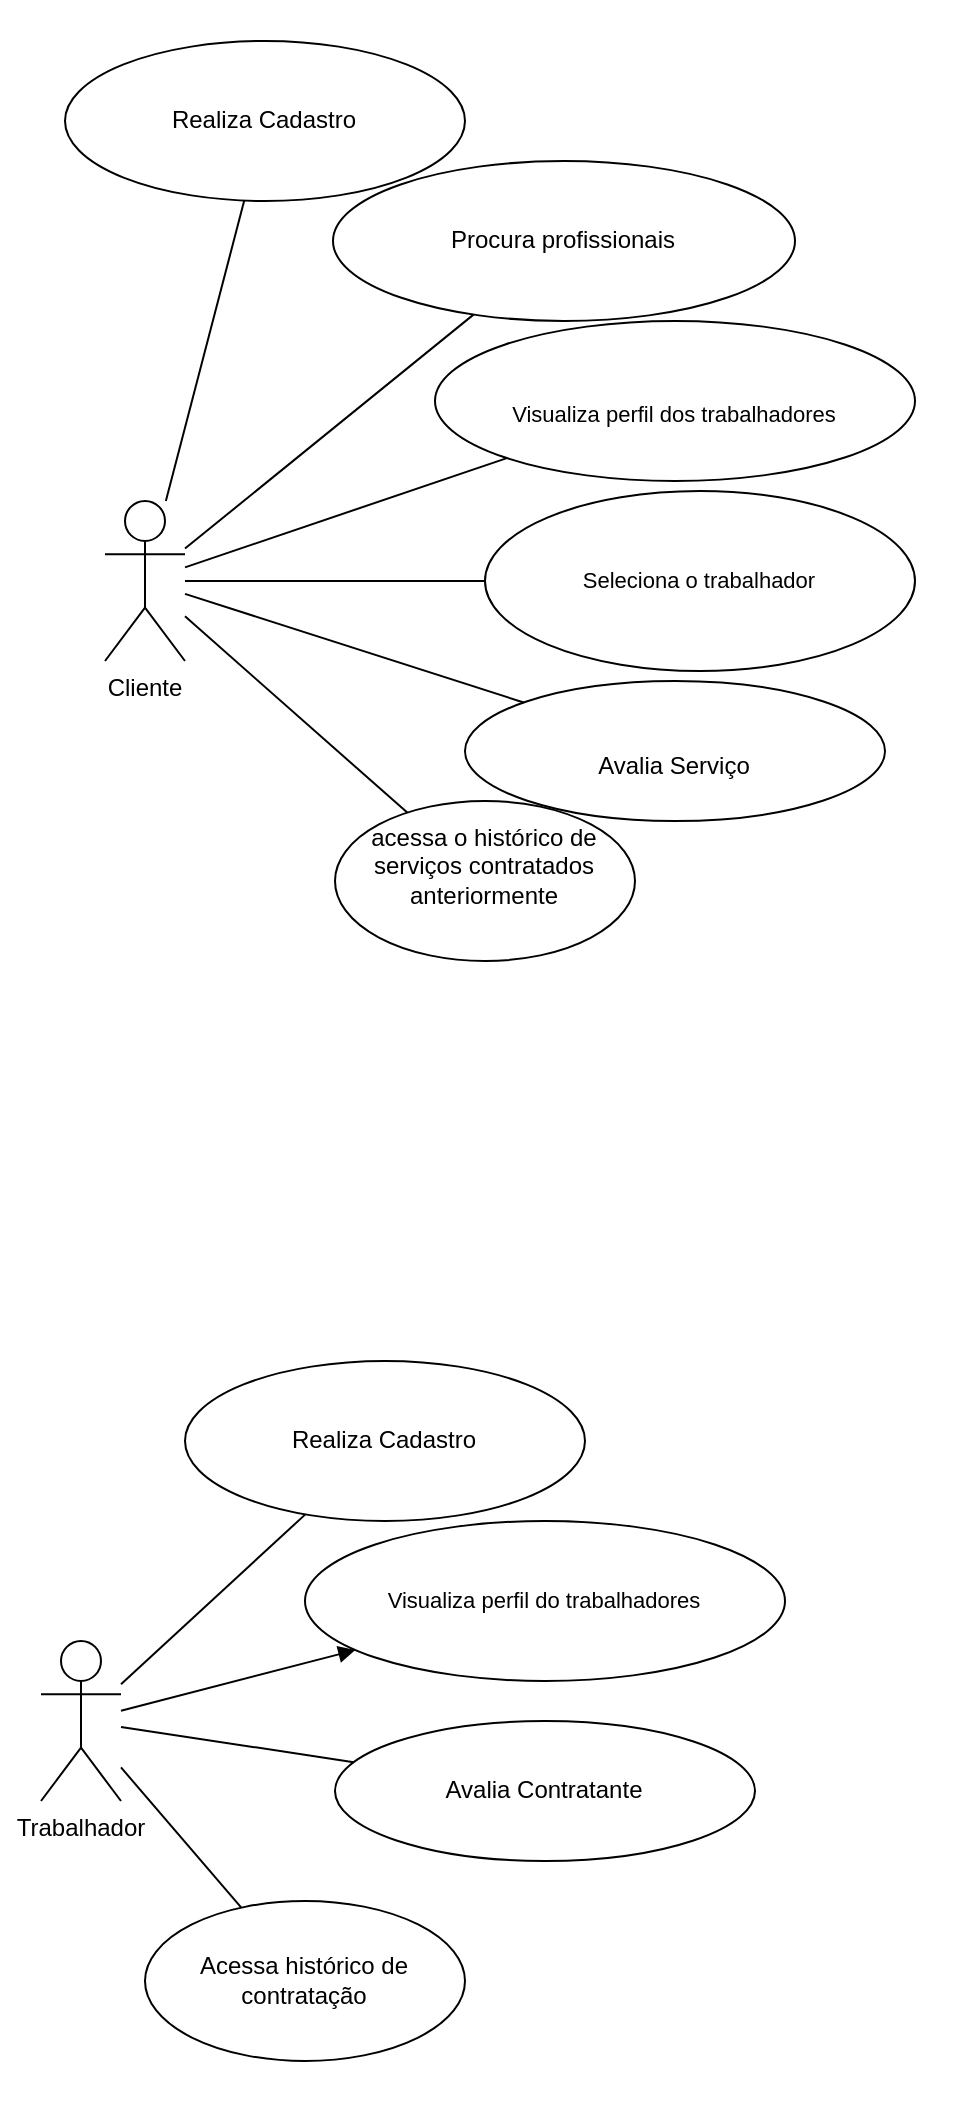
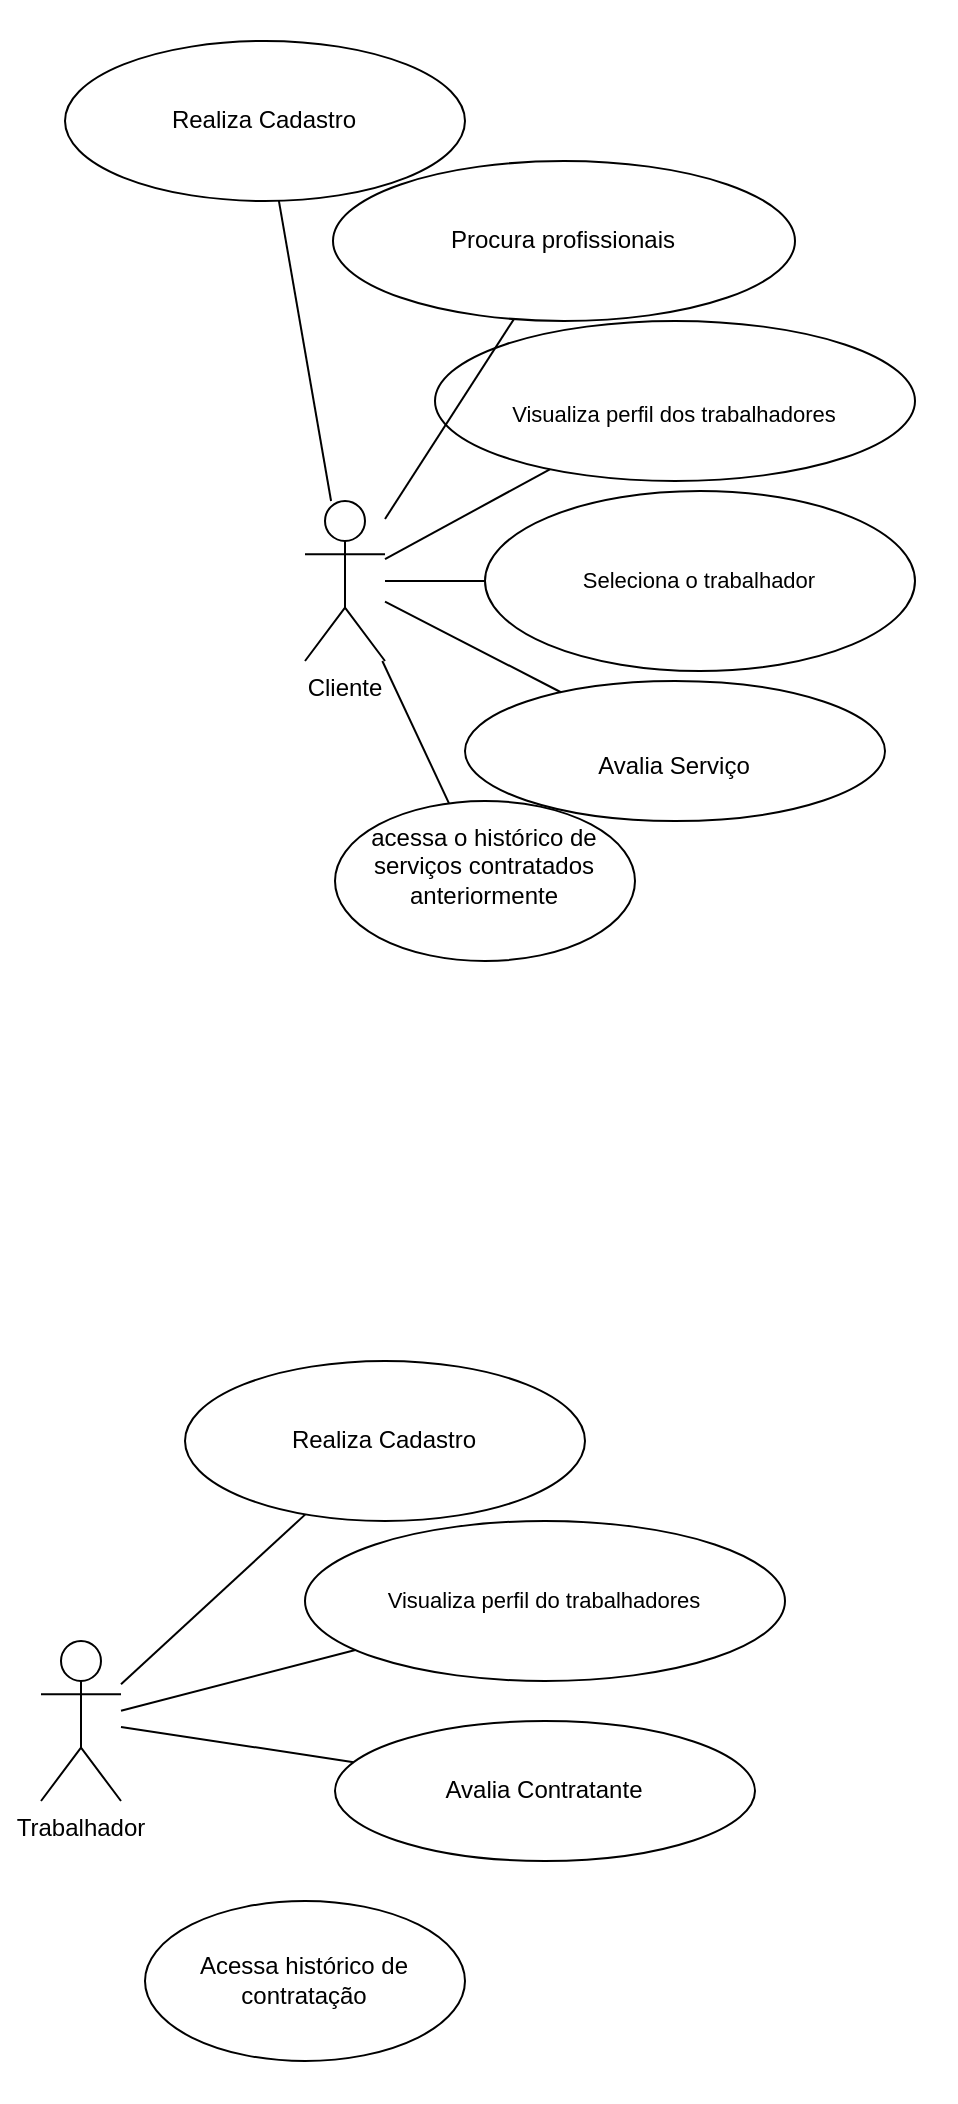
node "Cliente": moved (145, 581) -> (345, 581)
edge "Trabalhador" -> "Visualiza perfil do trabalhadores": arrowhead block -> none
edge "Trabalhador" -- "Acessa histórico de contratação": removed
